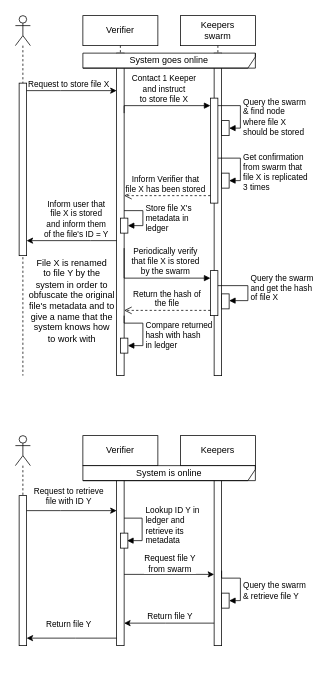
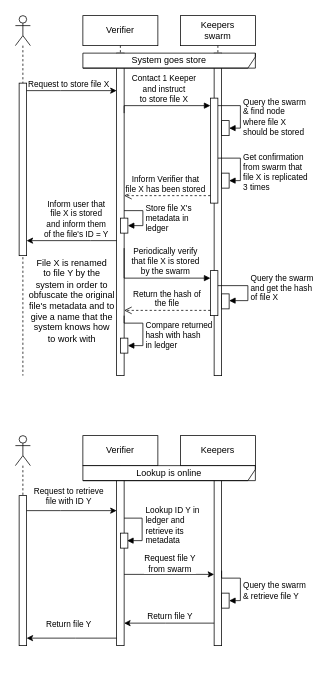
node "System goes online": label "System goes online" -> "System goes store"
node "System is online": label "System is online" -> "Lookup is online"
